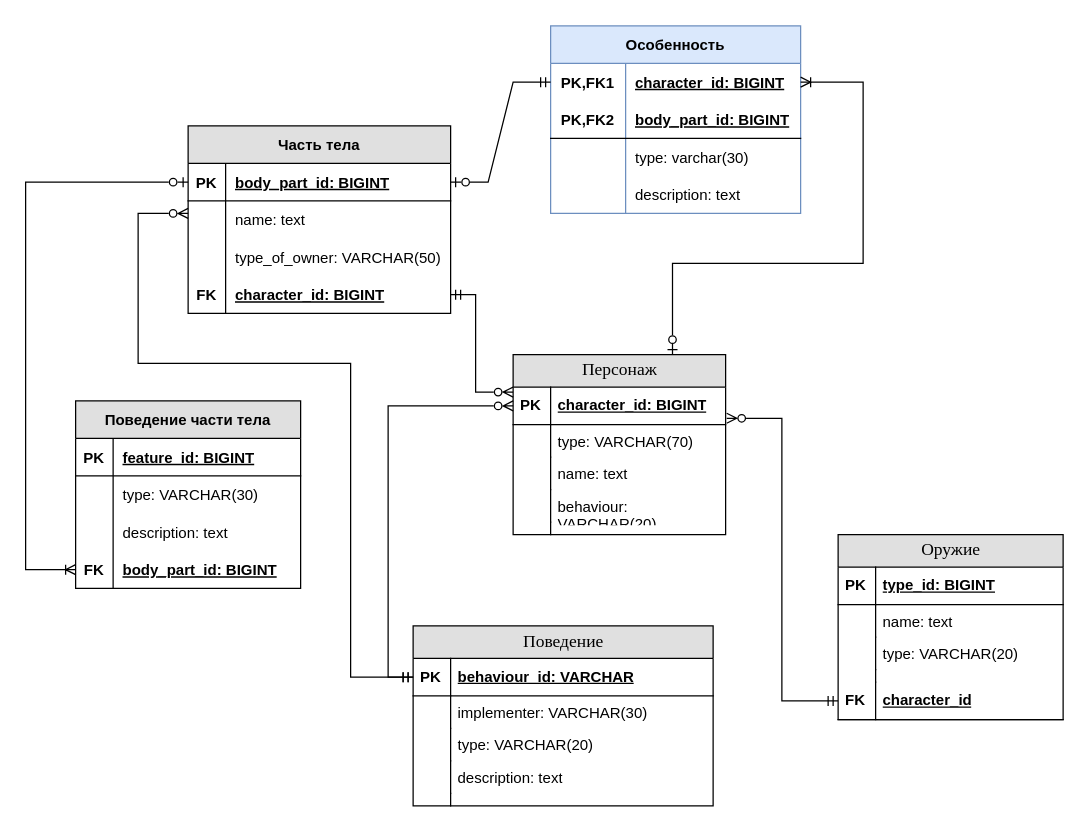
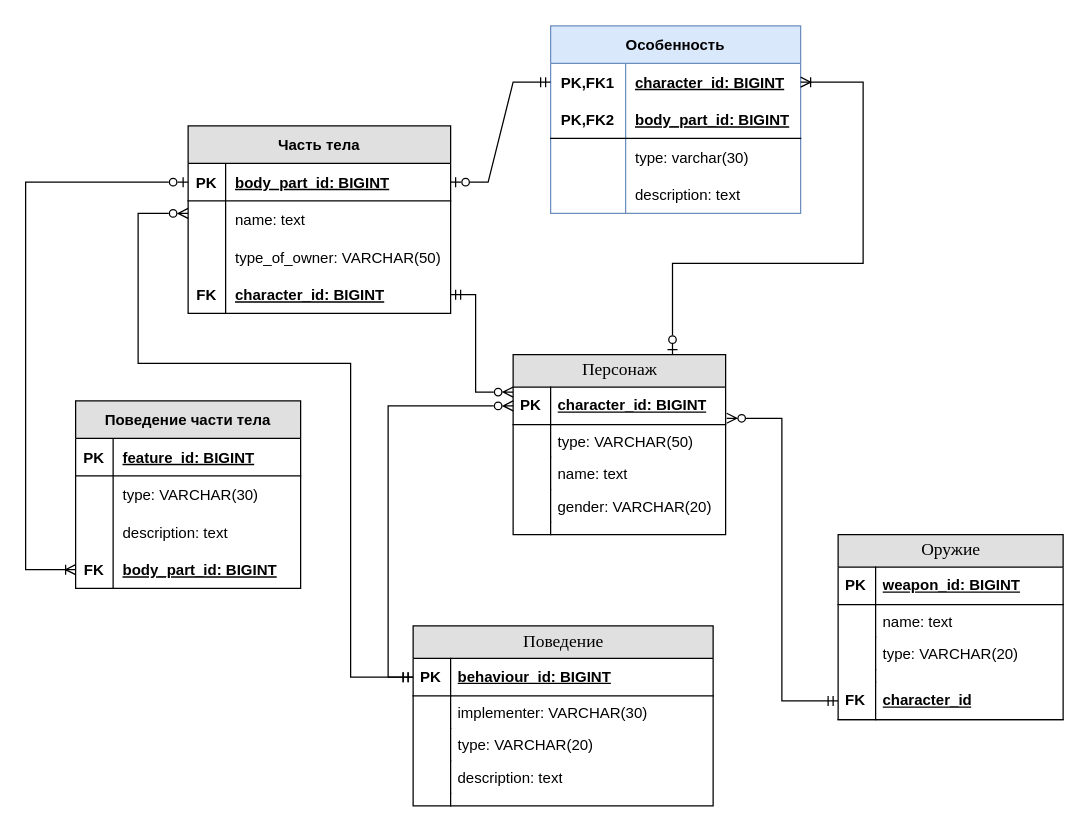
node "type: VARCHAR(70)": label "type: VARCHAR(70)" -> "type: VARCHAR(50)"
node "behaviour: VARCHAR(20)": label "behaviour: VARCHAR(20)" -> "gender: VARCHAR(20)"
node "type_id: BIGINT": label "type_id: BIGINT" -> "weapon_id: BIGINT"
node "behaviour_id: VARCHAR": label "behaviour_id: VARCHAR" -> "behaviour_id: BIGINT"
